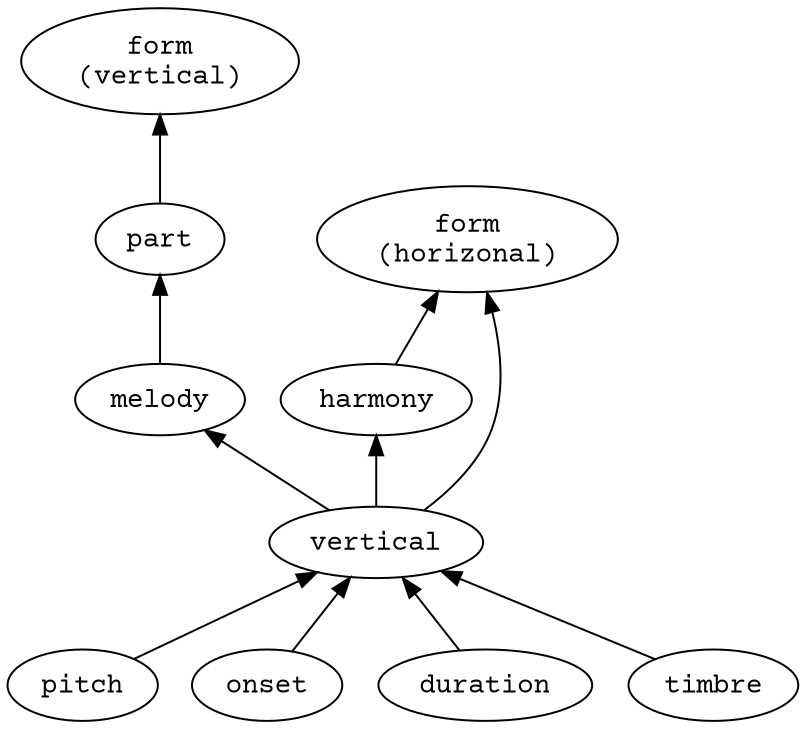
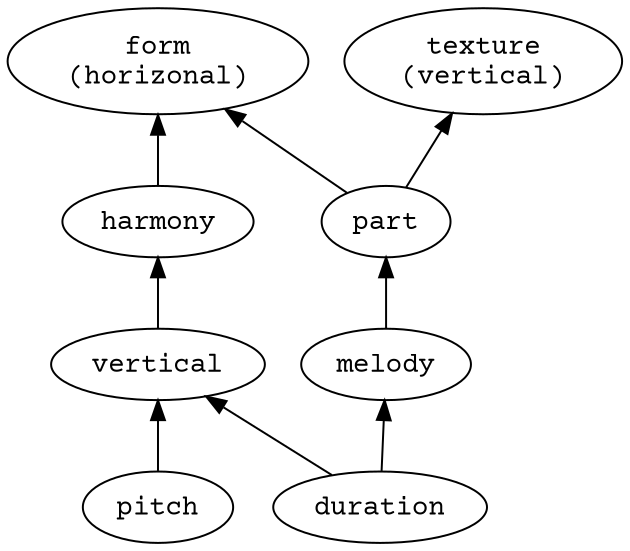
node "form (vertical)": label "form (vertical)" -> "texture (vertical)"
edge "vertical" -> "form (horizonal)": now "part" -> "form (horizonal)"
edge "vertical" -> "melody": now "duration" -> "melody"
node "onset": removed
node "timbre": removed
